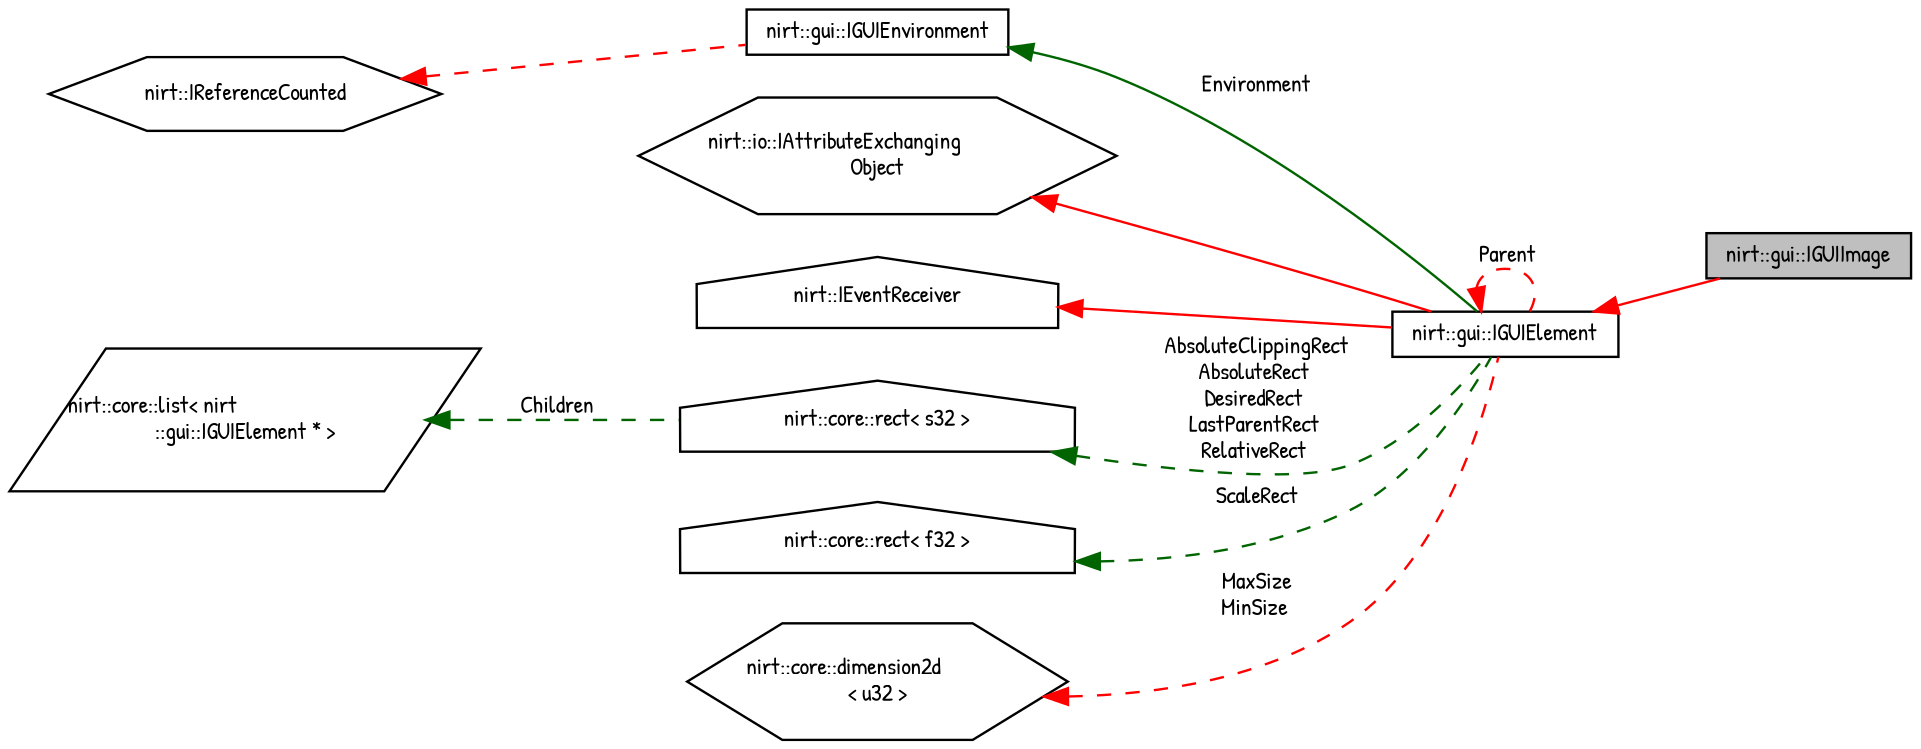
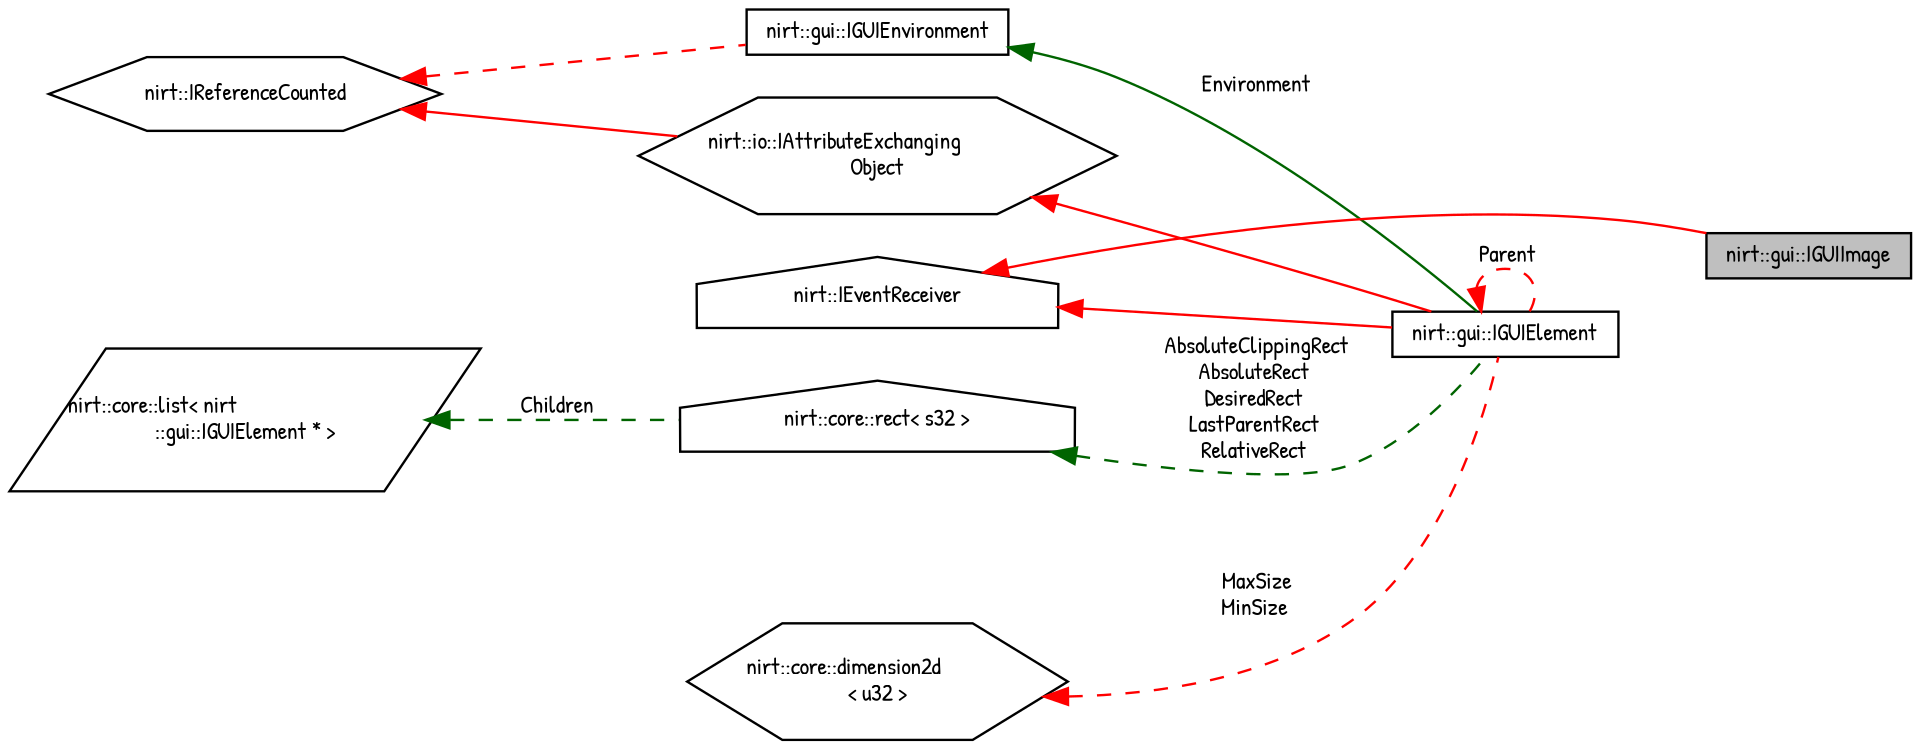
edge "nirt::io::IAttributeExchanging Object" -> "nirt::IReferenceCounted": added
edge "nirt::gui::IGUIImage" -> "nirt::gui::IGUIElement": now "nirt::gui::IGUIImage" -> "nirt::IEventReceiver"
node "nirt::core::rect< f32 >": removed
